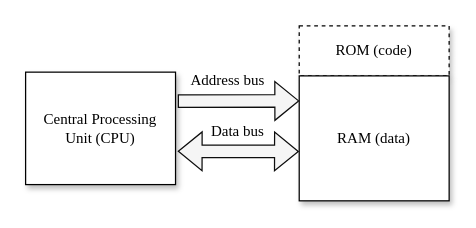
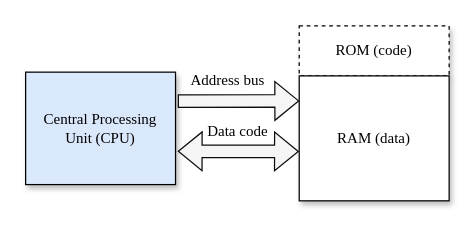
node "Central Processing Unit (CPU)": fillcolor #ffffff -> #dae8fc
node "Data bus": label "Data bus" -> "Data code"
